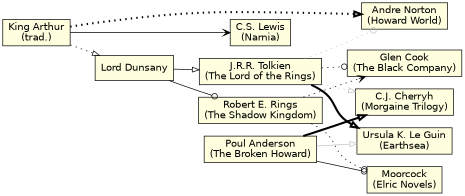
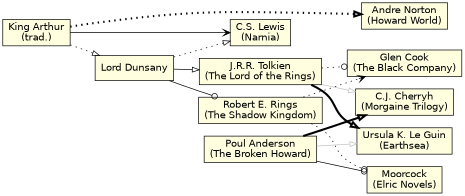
edge "J.R.R. Tolkien (The Lord of the Rings)" -> "Andre Norton (Howard World)": removed
edge "Lord Dunsany" -> "C.S. Lewis (Narnia)": added
edge "J.R.R. Tolkien (The Lord of the Rings)" -> "C.J. Cherryh (Morgaine Trilogy)": style dotted -> solid
